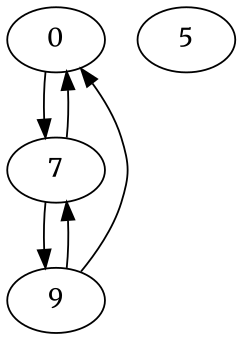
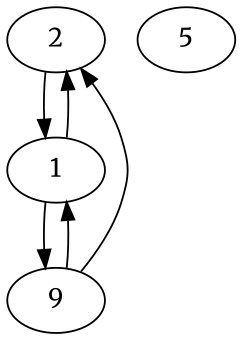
node "0": label "0" -> "2"
node "7": label "7" -> "1"
